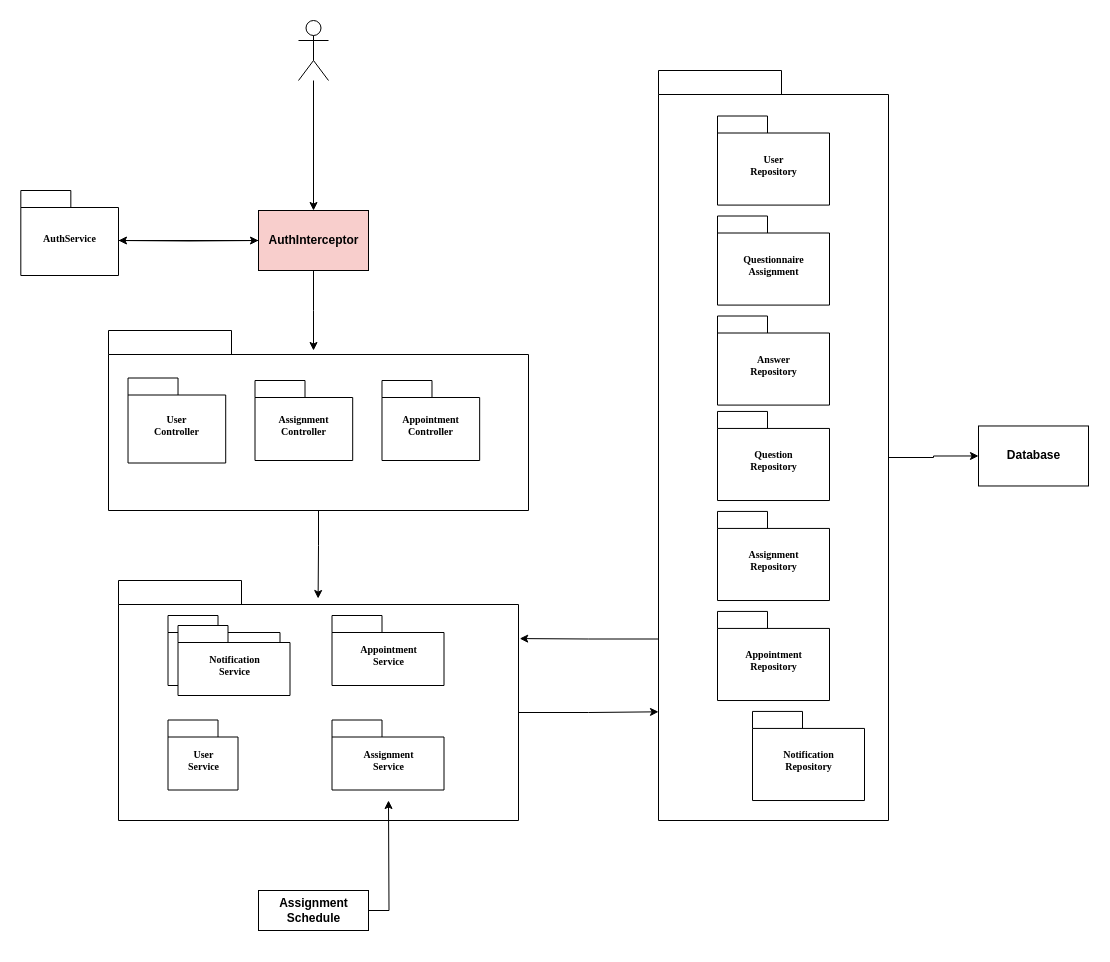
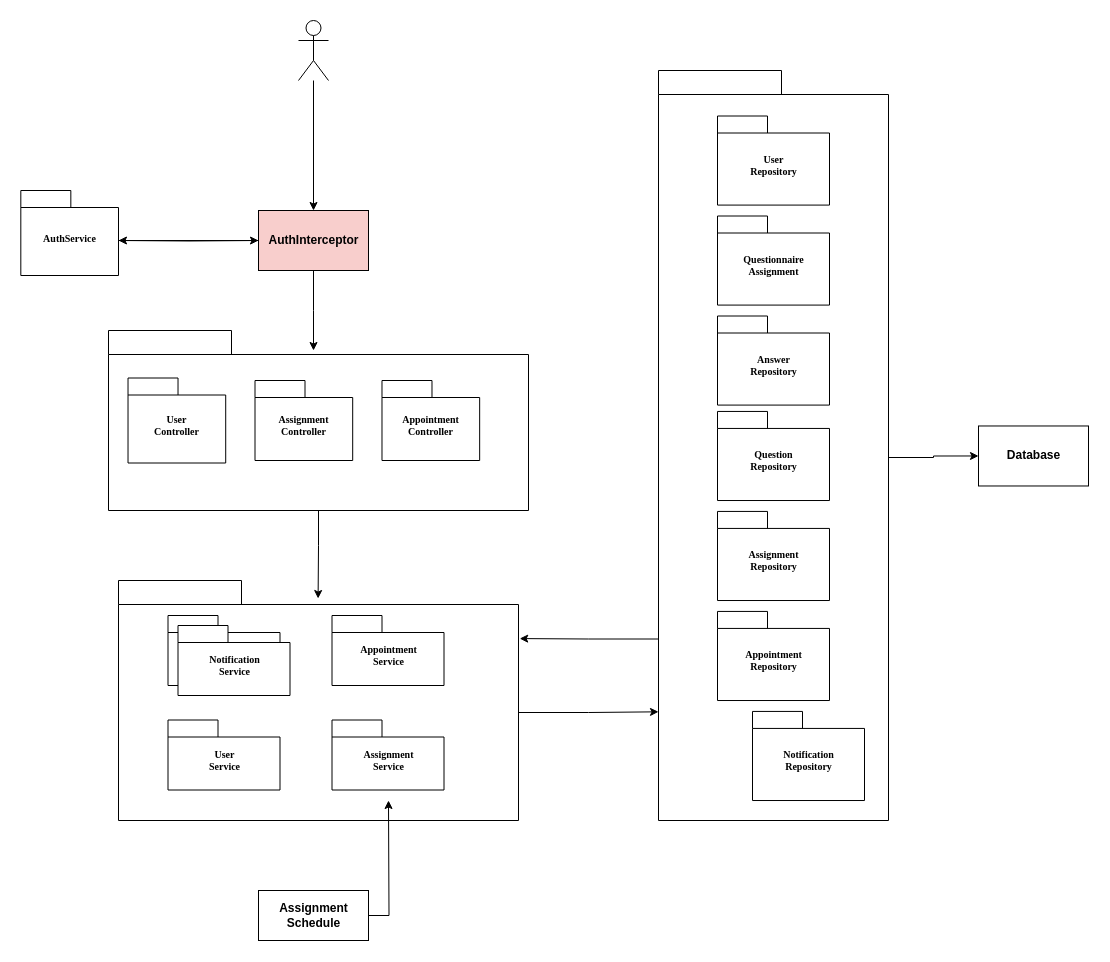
node "User Service": size 70x70 -> 112x70
node "Assignment Schedule": size 110x40 -> 110x50
